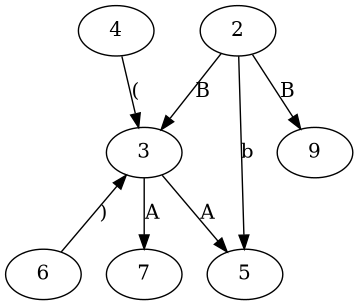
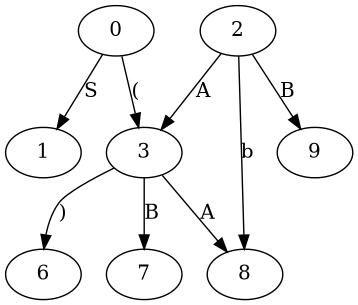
node "4": label "4" -> "0"
edge "2" -> "3": label "B" -> "A"
node "1": added
edge "3" -> "7": label "A" -> "B"
edge "6" -> "3": reversed
node "5": label "5" -> "8"
